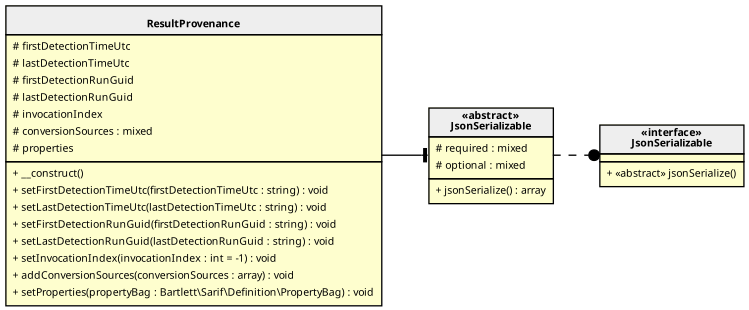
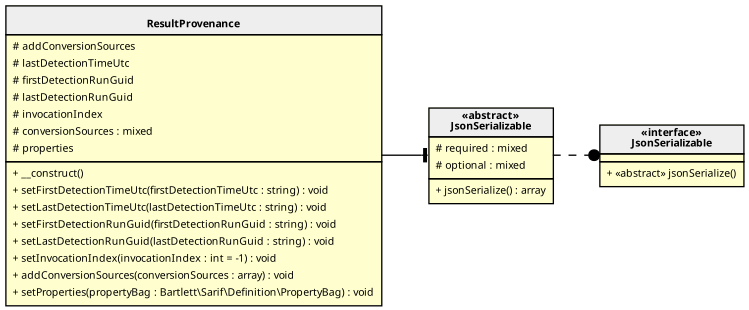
node "ResultProvenance": text "# firstDetectionTimeUtc" -> "# addConversionSources"
